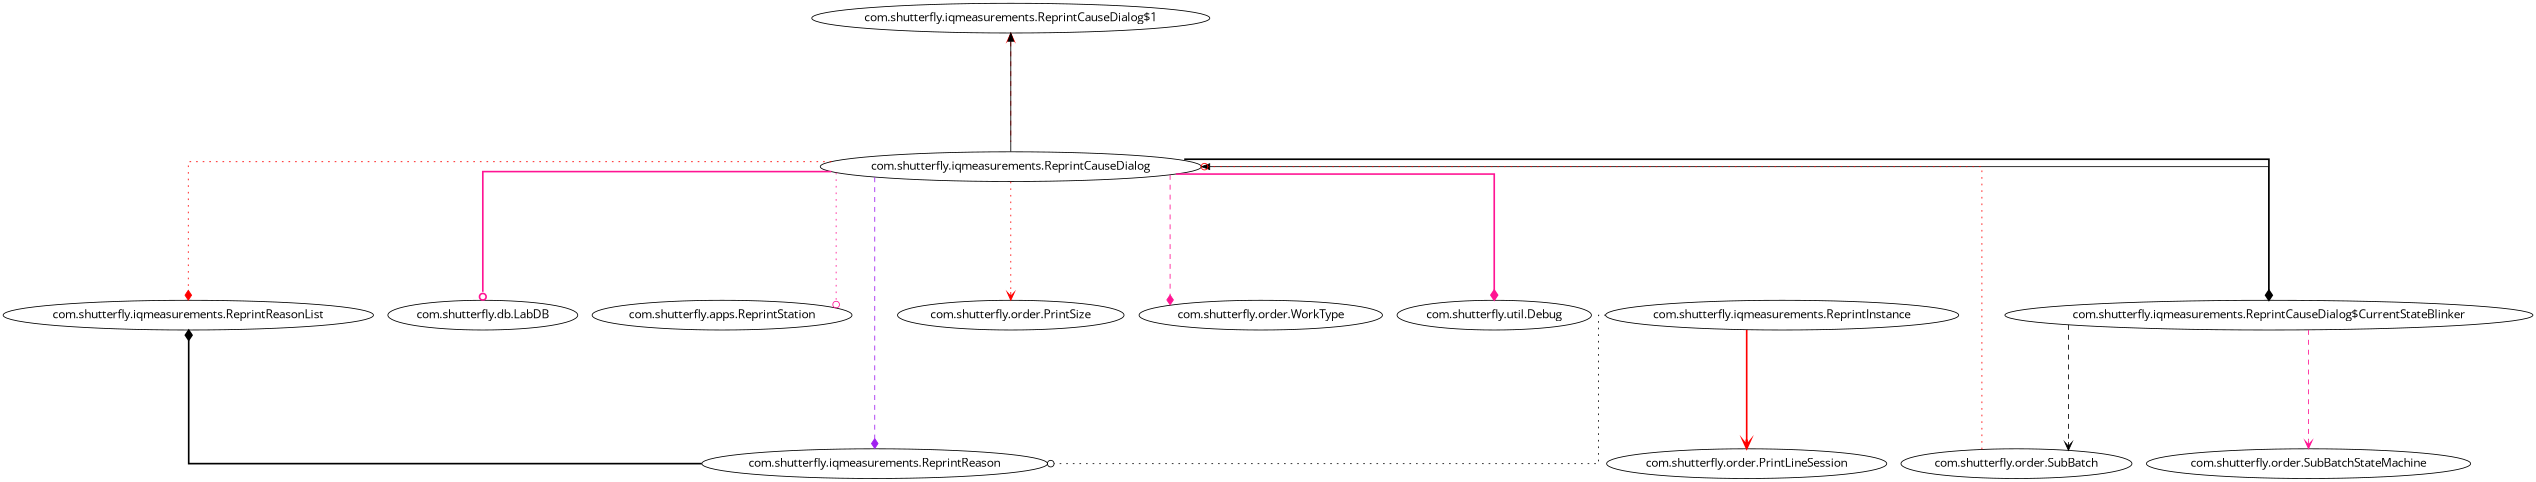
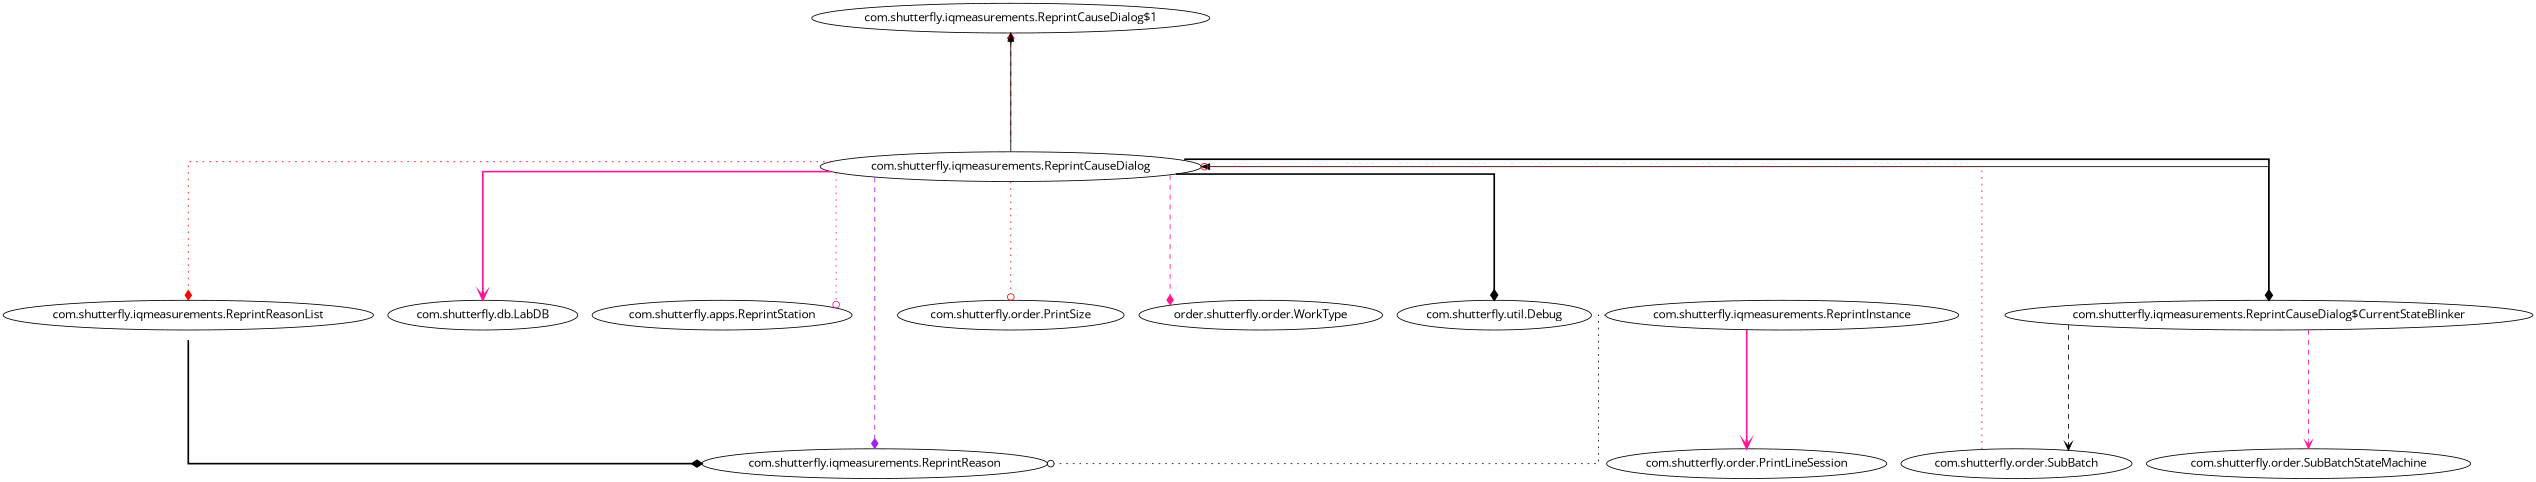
edge "com.shutterfly.iqmeasurements.ReprintCauseDialog$1" -> "com.shutterfly.iqmeasurements.ReprintCauseDialog": arrowhead vee -> diamond
edge "com.shutterfly.iqmeasurements.ReprintCauseDialog" -> "com.shutterfly.db.LabDB": arrowhead odot -> vee
edge "com.shutterfly.iqmeasurements.ReprintCauseDialog" -> "com.shutterfly.util.Debug": color deeppink -> black
edge "com.shutterfly.iqmeasurements.ReprintCauseDialog" -> "com.shutterfly.order.PrintSize": arrowhead vee -> odot
node "com.shutterfly.order.WorkType": label "com.shutterfly.order.WorkType" -> "order.shutterfly.order.WorkType"
edge "com.shutterfly.iqmeasurements.ReprintInstance" -> "com.shutterfly.order.PrintLineSession": color red -> deeppink
edge "com.shutterfly.iqmeasurements.ReprintReason" -> "com.shutterfly.iqmeasurements.ReprintReasonList": reversed
